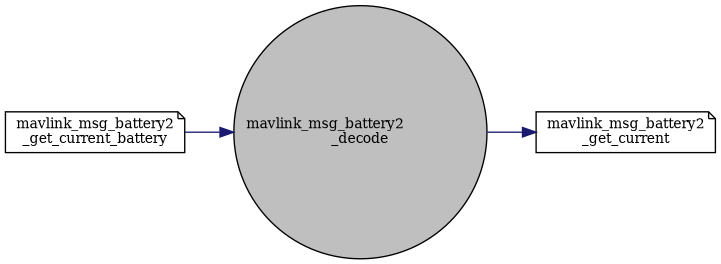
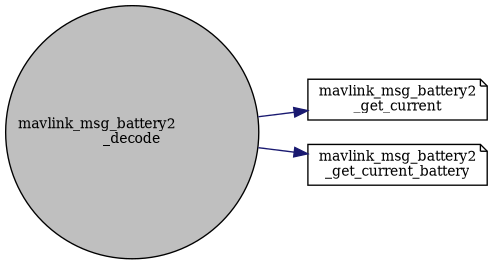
edge "mavlink_msg_battery2 _get_current_battery" -> "mavlink_msg_battery2 _decode": reversed
